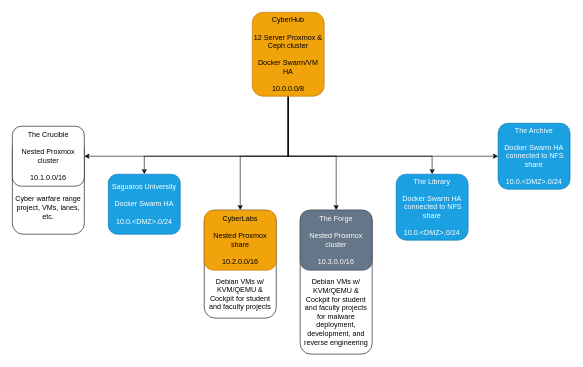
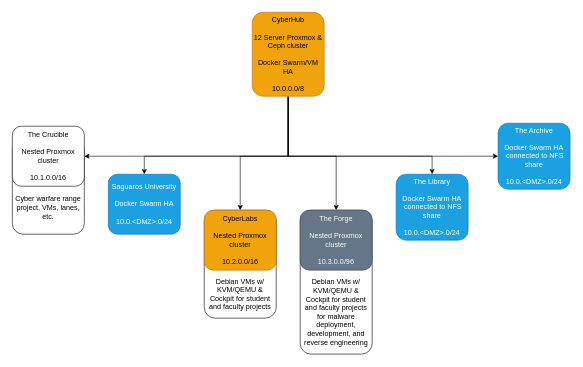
node "CyberLabs Nested Proxmox share 10.2.0.0/16": label "CyberLabs Nested Proxmox share 10.2.0.0/16" -> "CyberLabs Nested Proxmox cluster 10.2.0.0/16"
node "The Forge Nested Proxmox cluster 10.3.0.0/16": label "The Forge Nested Proxmox cluster 10.3.0.0/16" -> "The Forge Nested Proxmox cluster 10.3.0.0/96"
